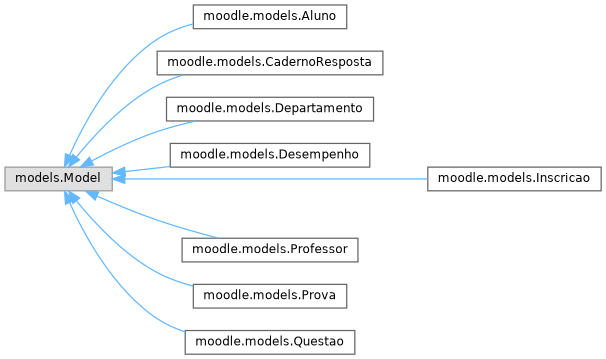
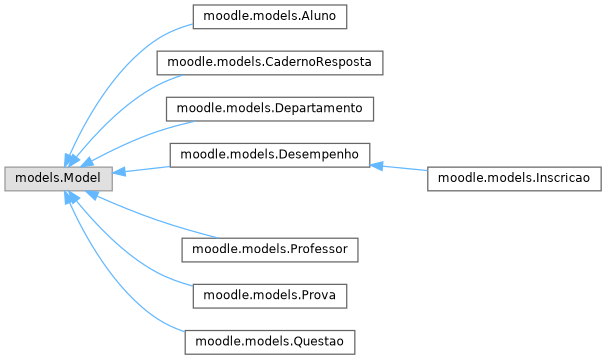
edge "moodle.models.Inscricao" -> "models.Model": now "moodle.models.Inscricao" -> "moodle.models.Desempenho"
